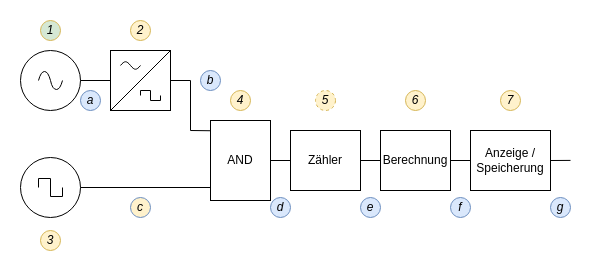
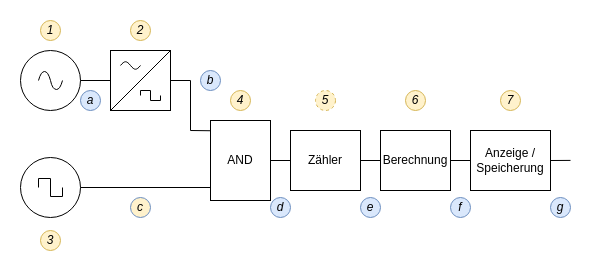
node "1": fillcolor #d5e8d4 -> #fff2cc
